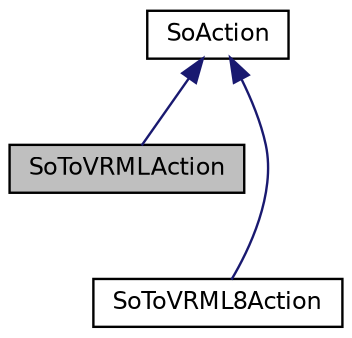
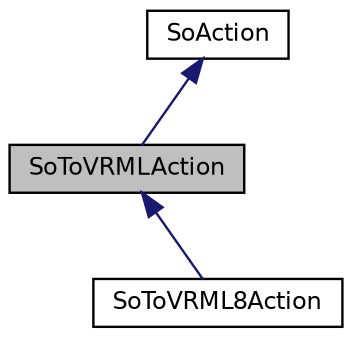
edge "SoToVRML8Action" -> "SoAction": now "SoToVRML8Action" -> "SoToVRMLAction"
